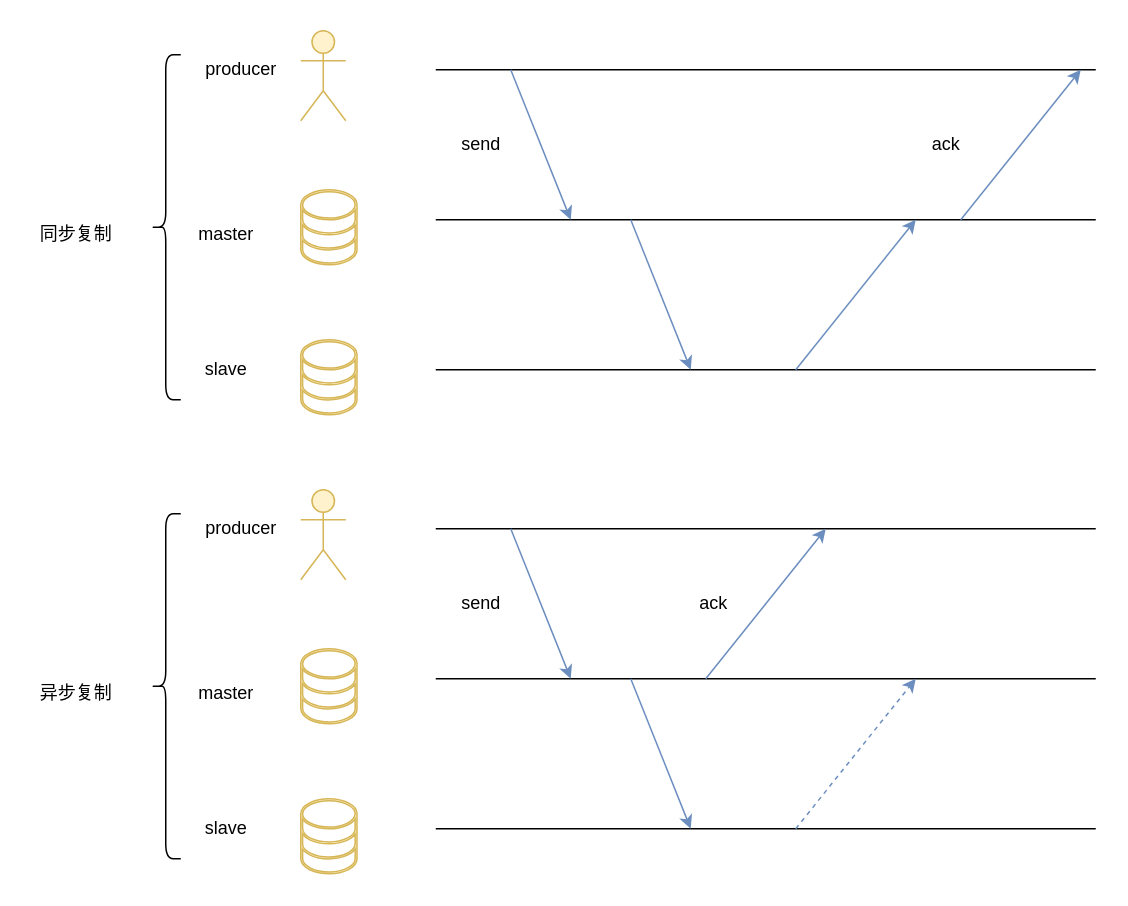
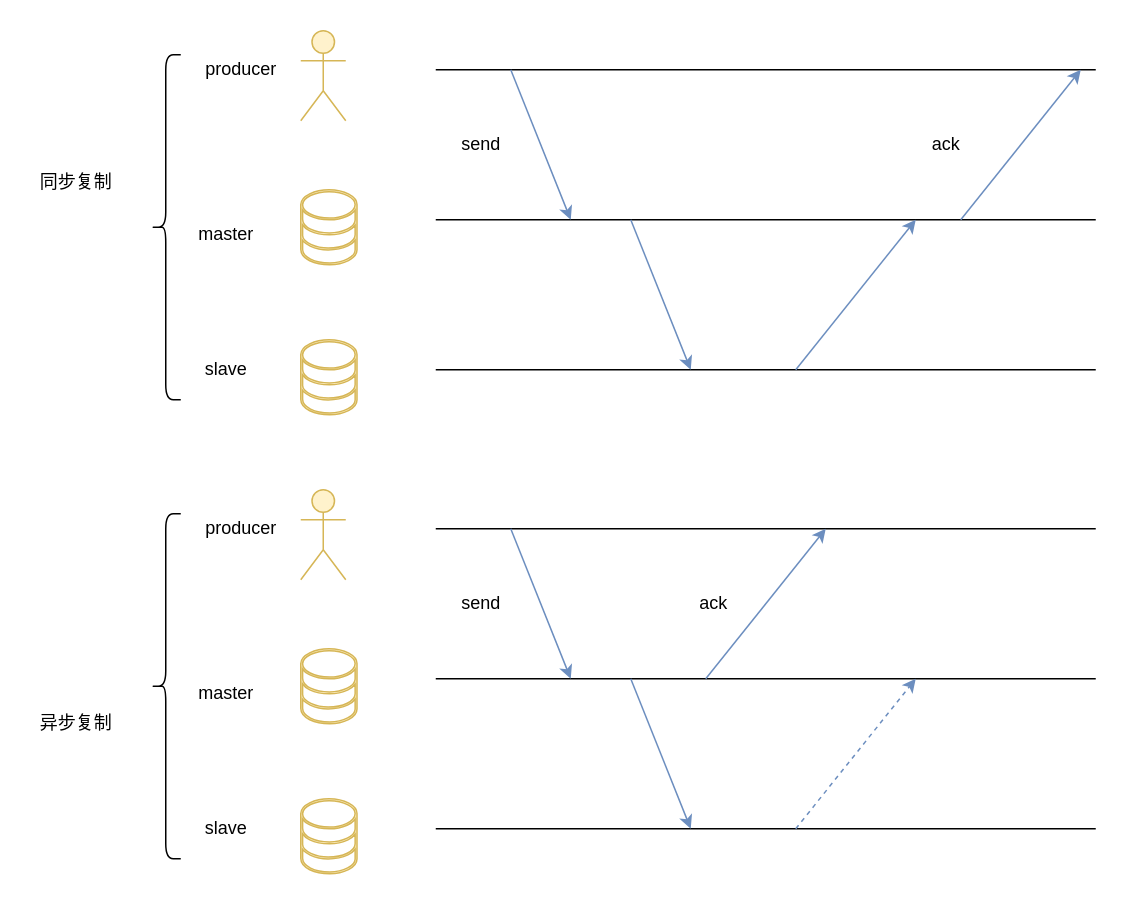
node "同步复制": moved (76, 235) -> (76, 182)
node "异步复制": moved (76, 694) -> (76, 724)
